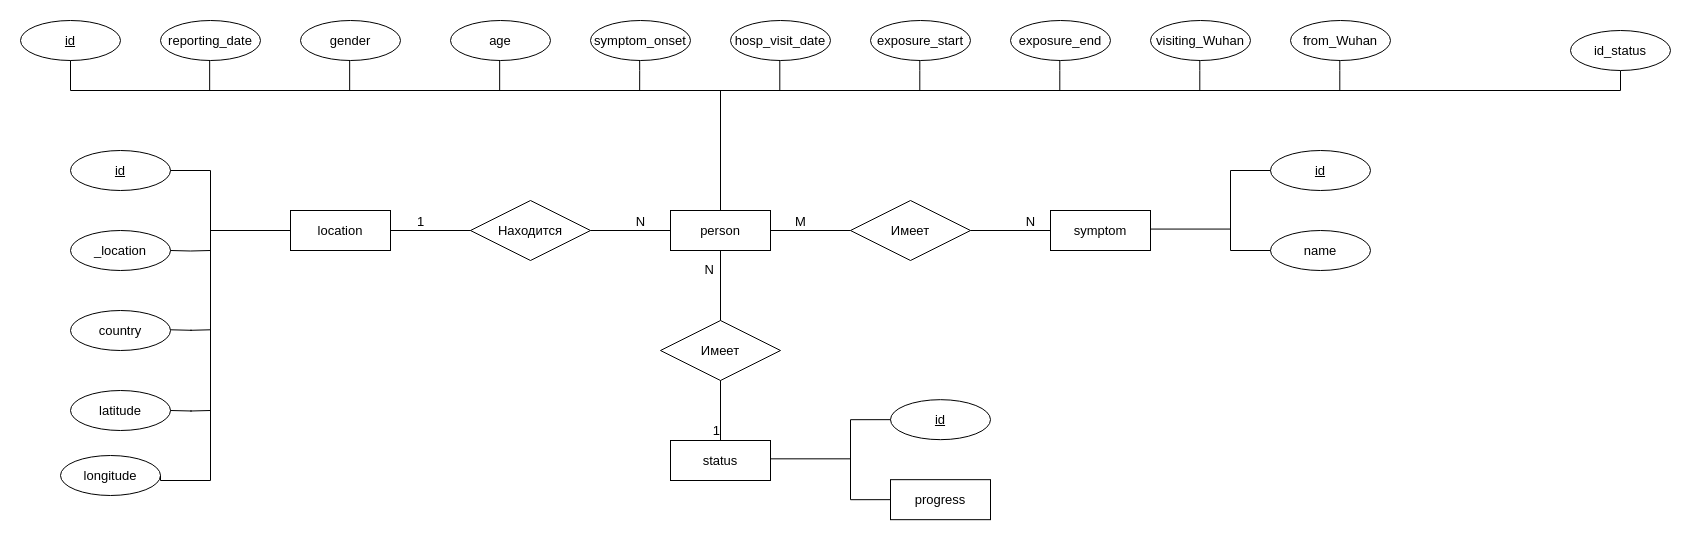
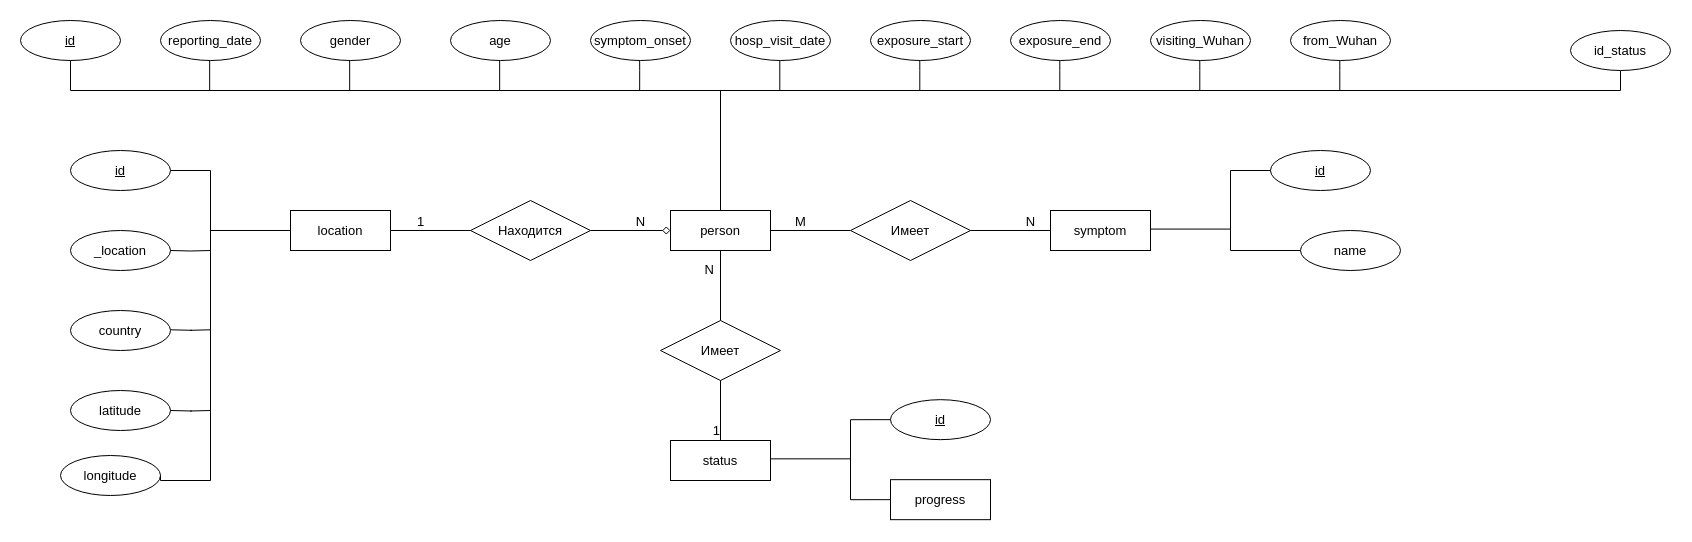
edge "Находится" -- "person": arrowhead none -> diamond
node "name": moved (1321, 251) -> (1351, 251)
